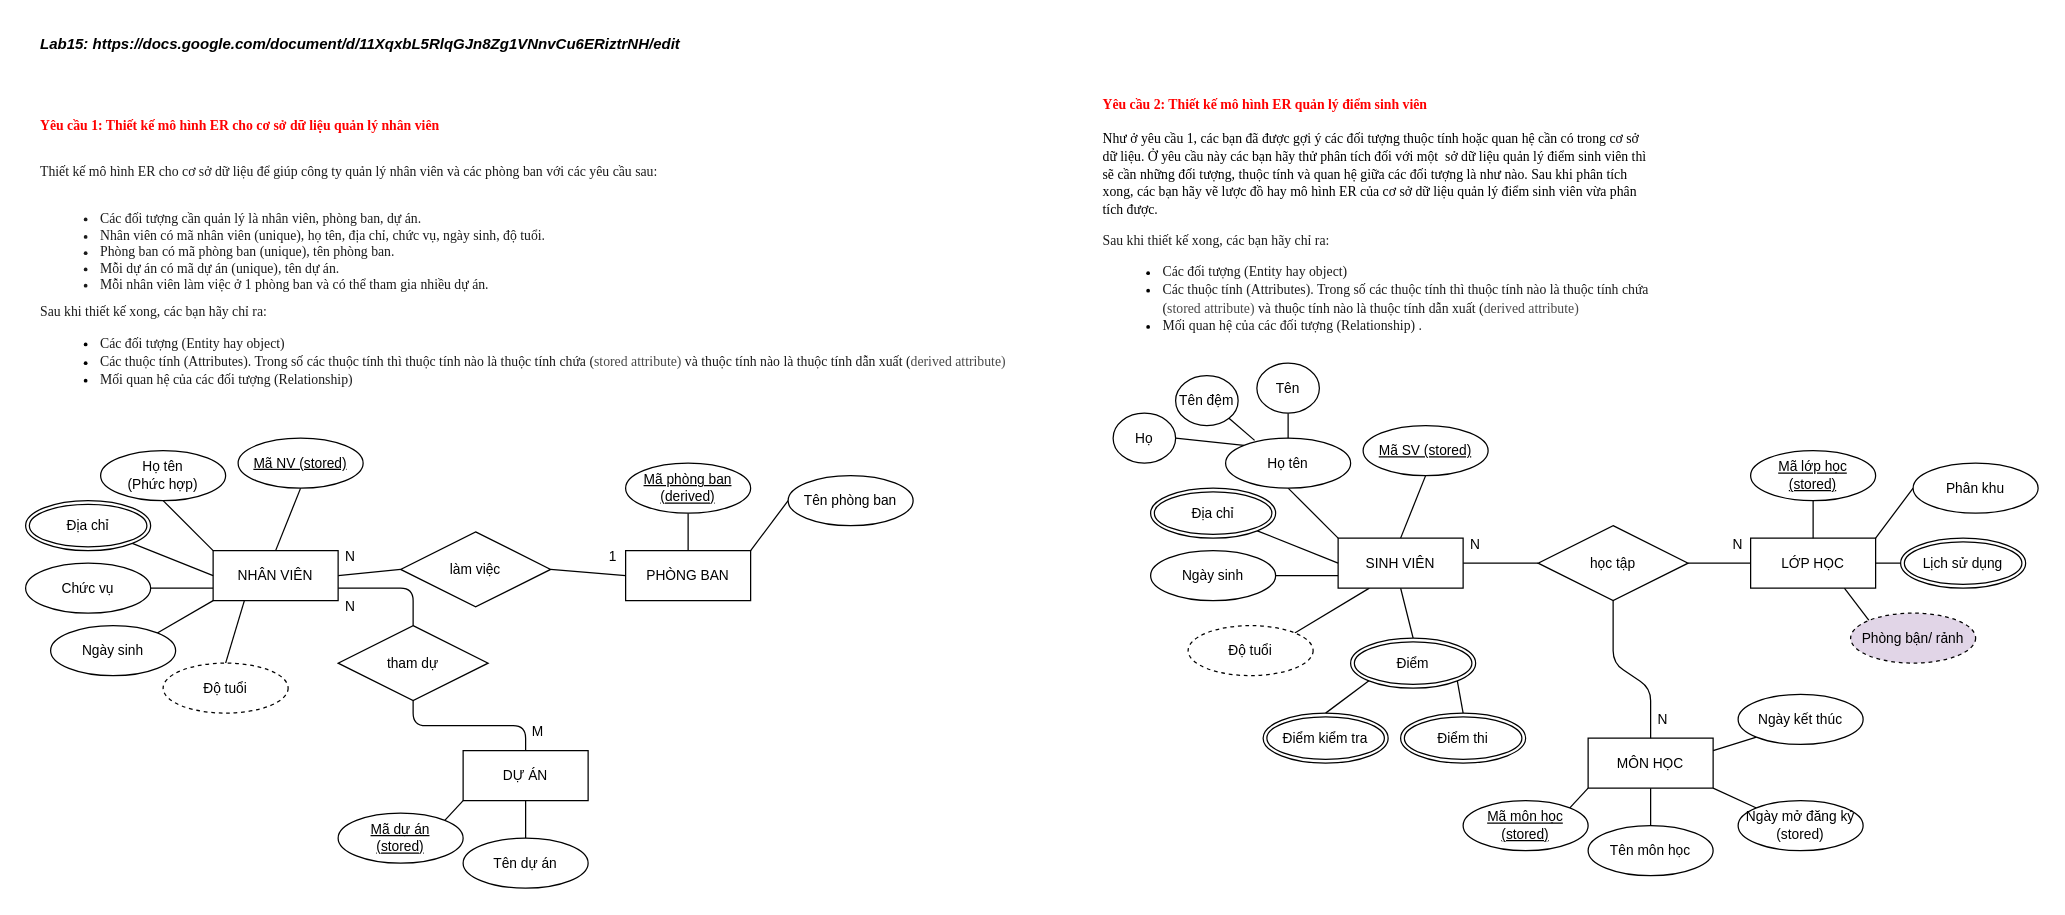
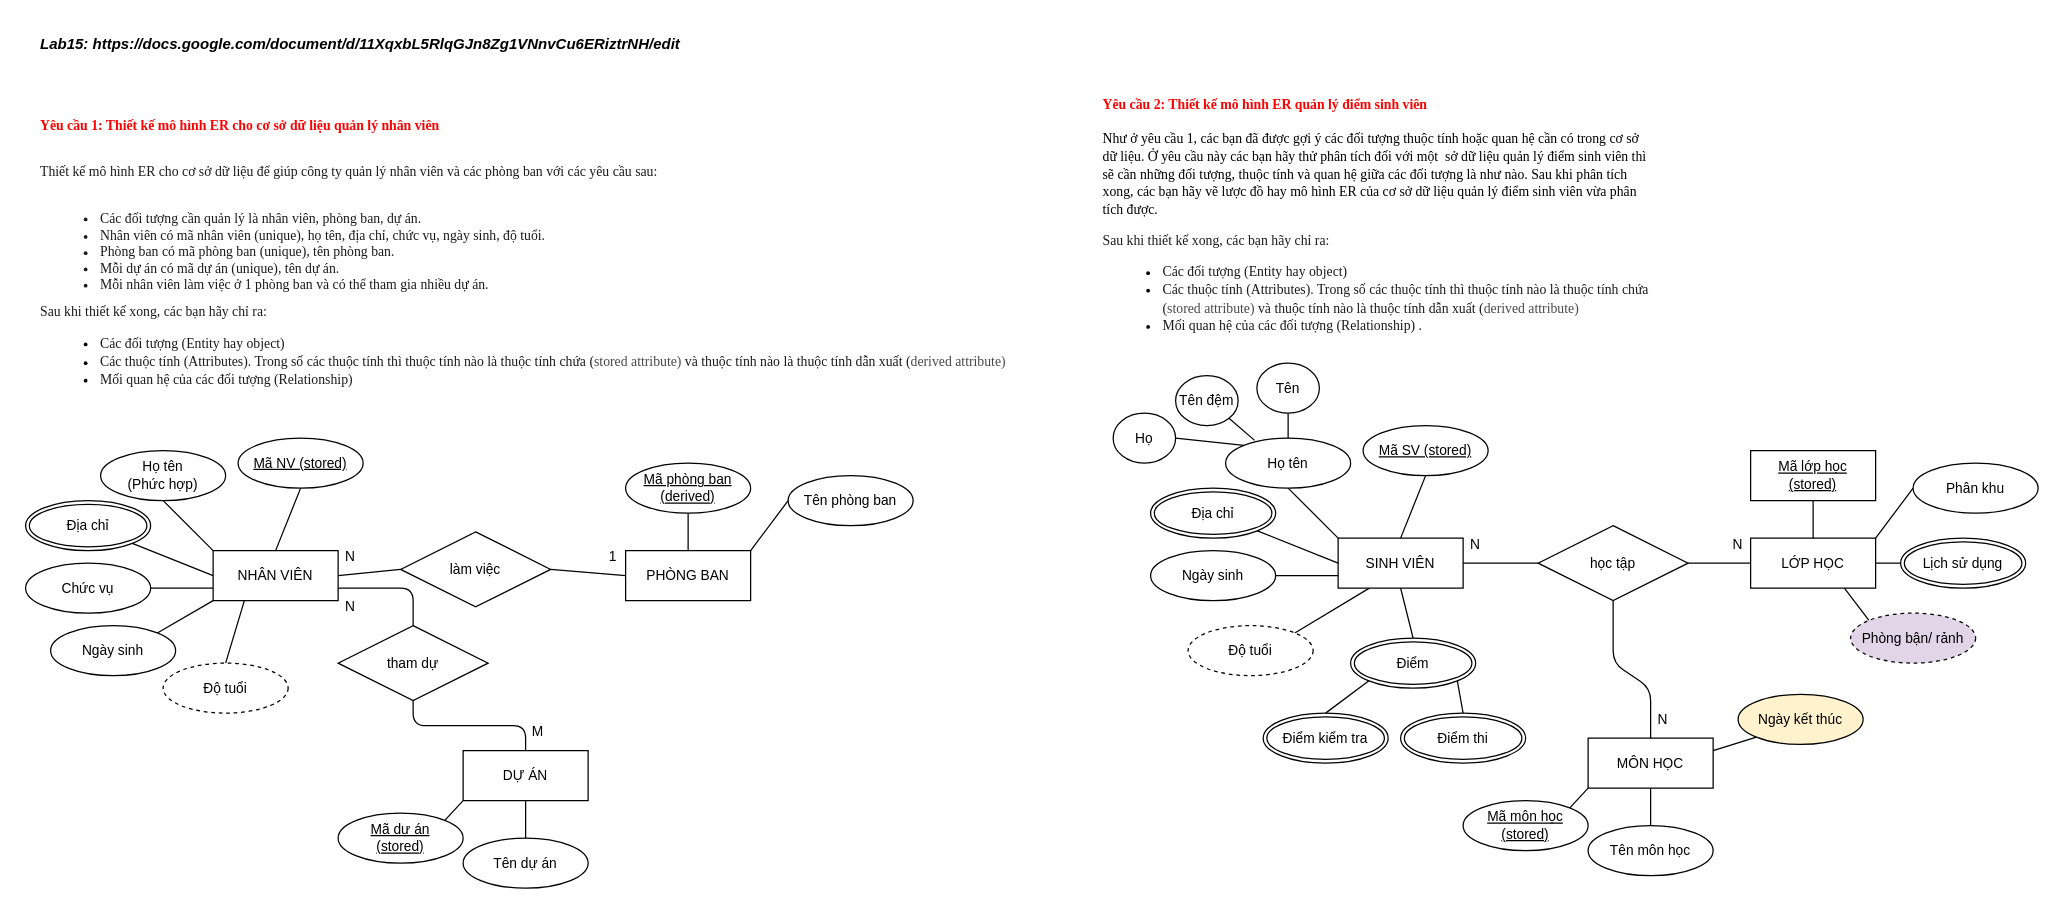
node "Mã lớp học (stored)": shape ellipse -> rectangle
node "Ngày kết thúc": fillcolor #ffffff -> #fff2cc
edge "MÔN HỌC" -- "Ngày mở đăng ký (stored)": removed
node "Ngày mở đăng ký (stored)": removed
